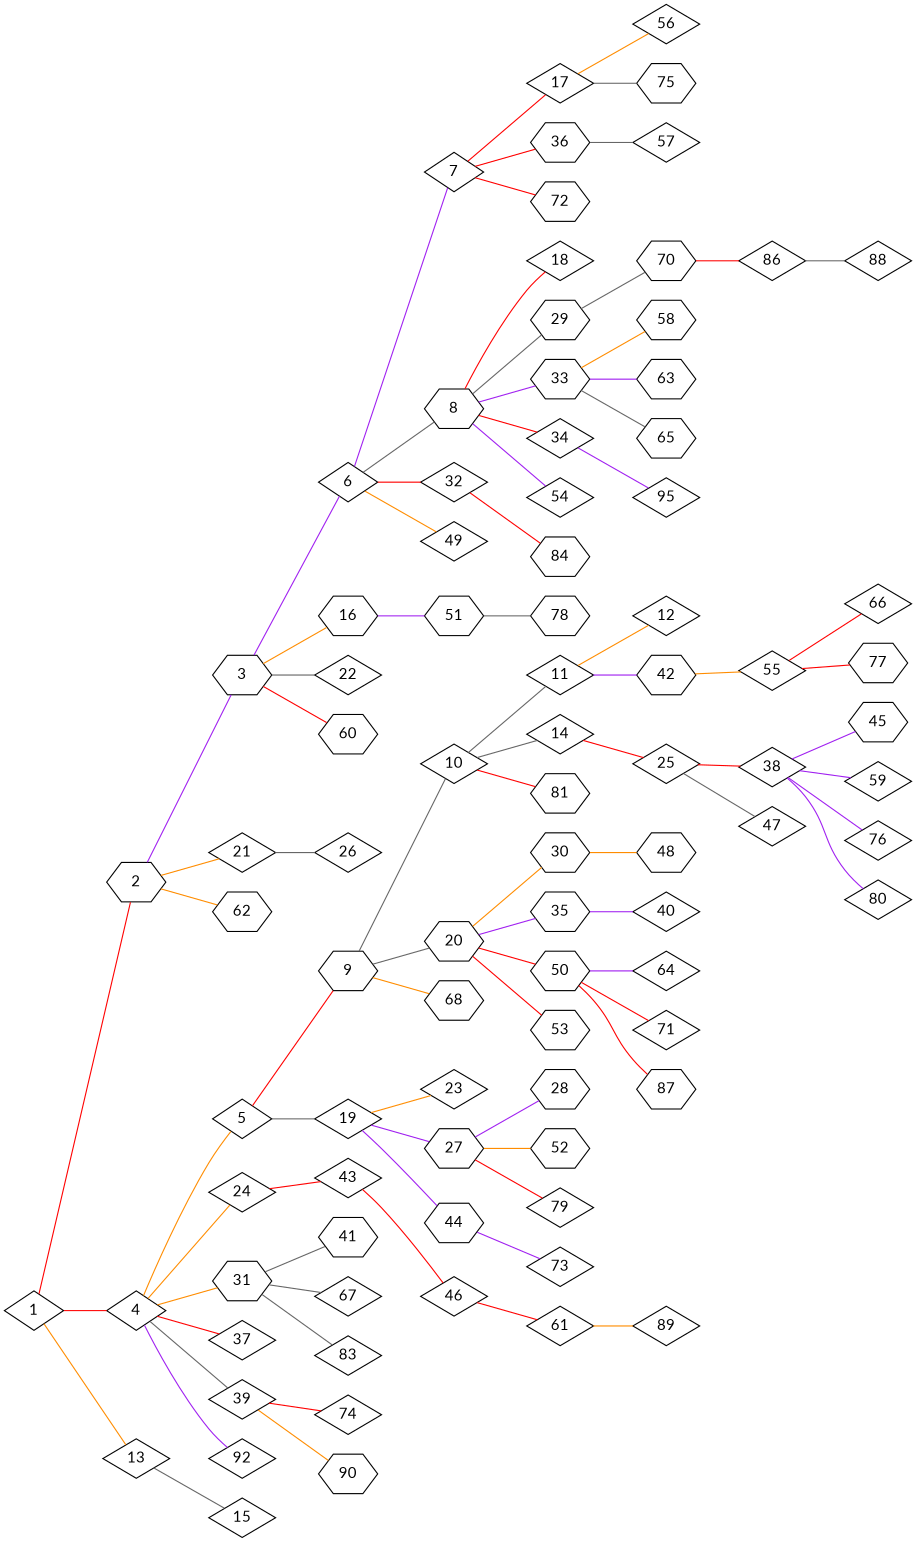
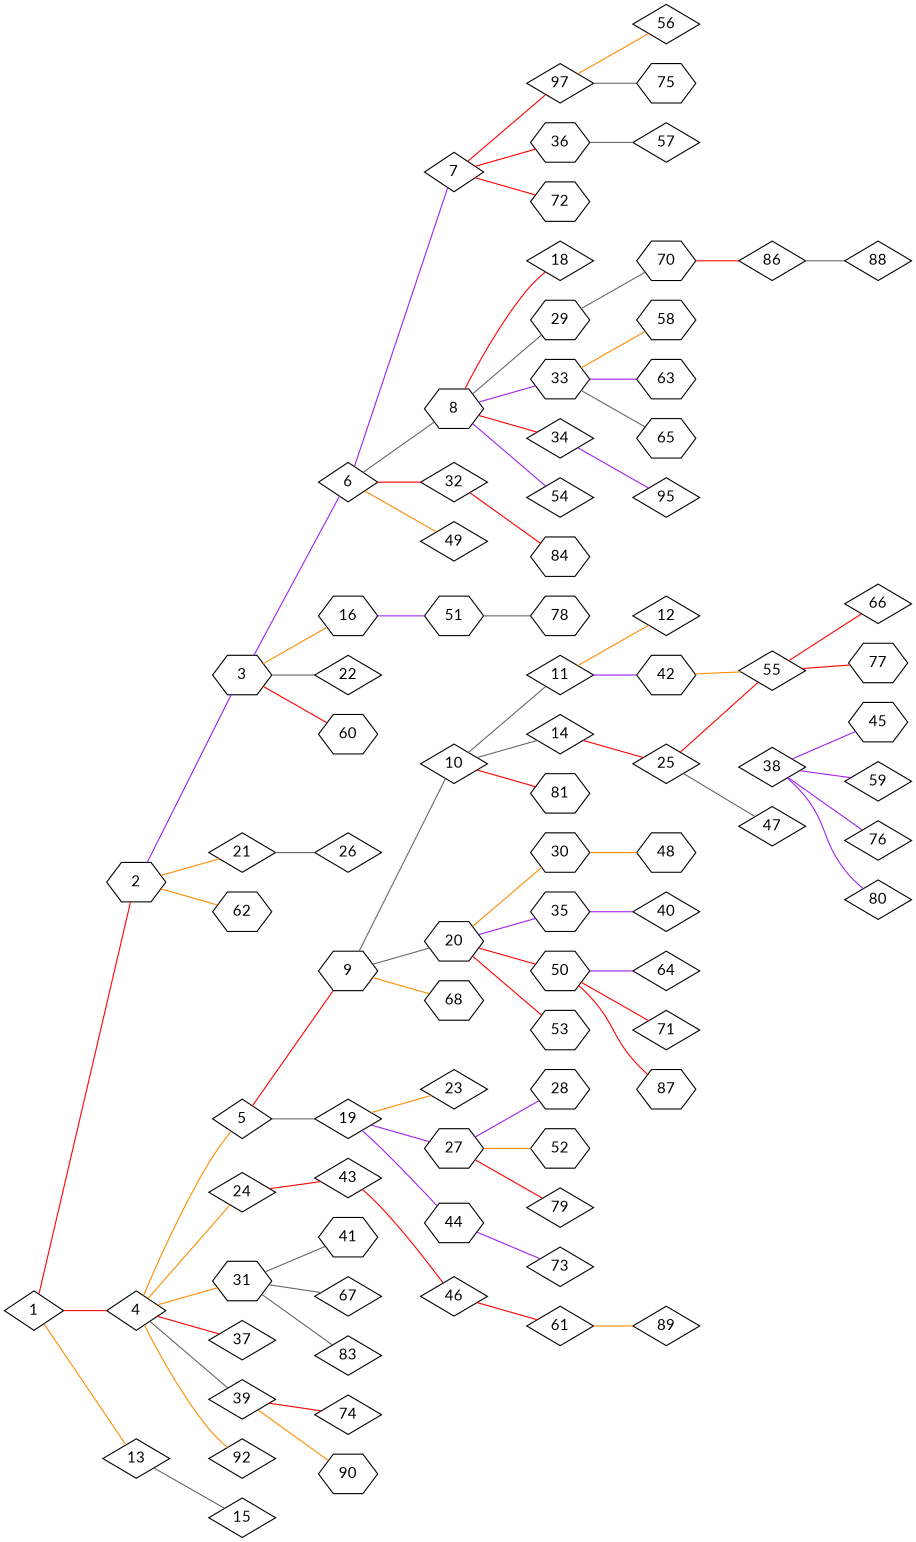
node "17": label "17" -> "97"
edge "25" -- "38": now "25" -- "55"
edge "4" -- "92": color purple -> darkorange
